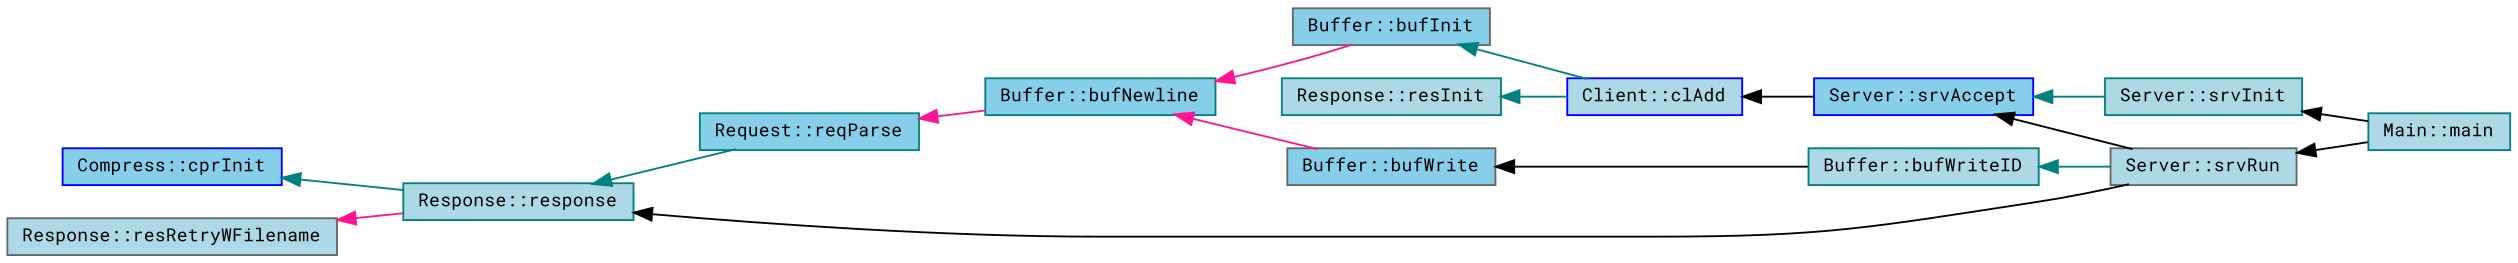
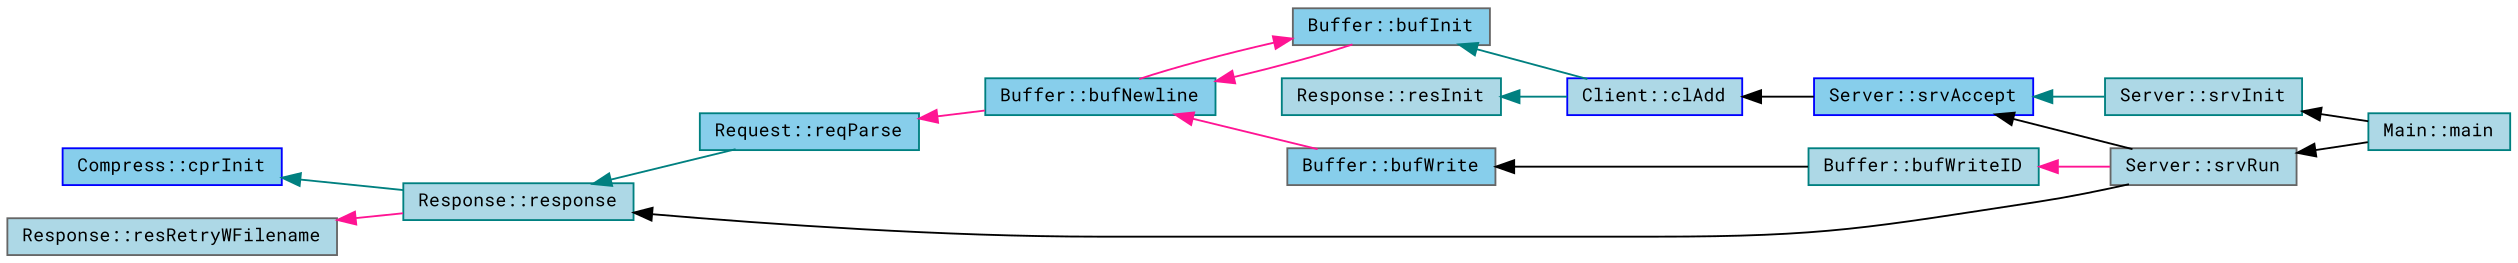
edge "Buffer::bufNewline" -> "Buffer::bufInit": added
edge "Server::srvRun" -> "Buffer::bufWriteID": color teal -> deeppink
